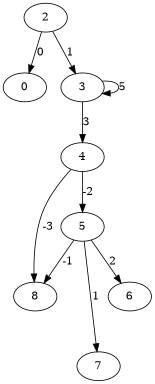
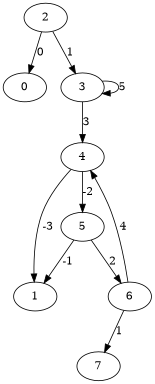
edge "6" -> "4": added, label "4"
edge "5" -> "7": now "6" -> "7"
node "8": label "8" -> "1"
